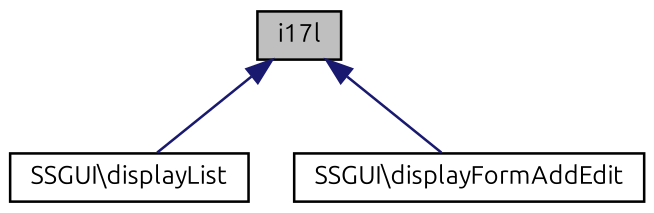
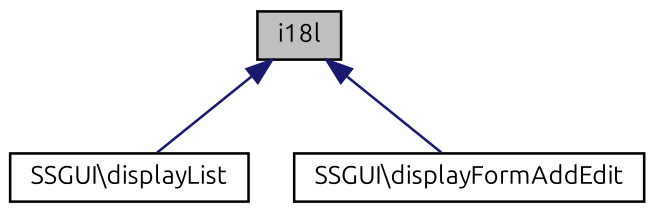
node "i17l": label "i17l" -> "i18l"
